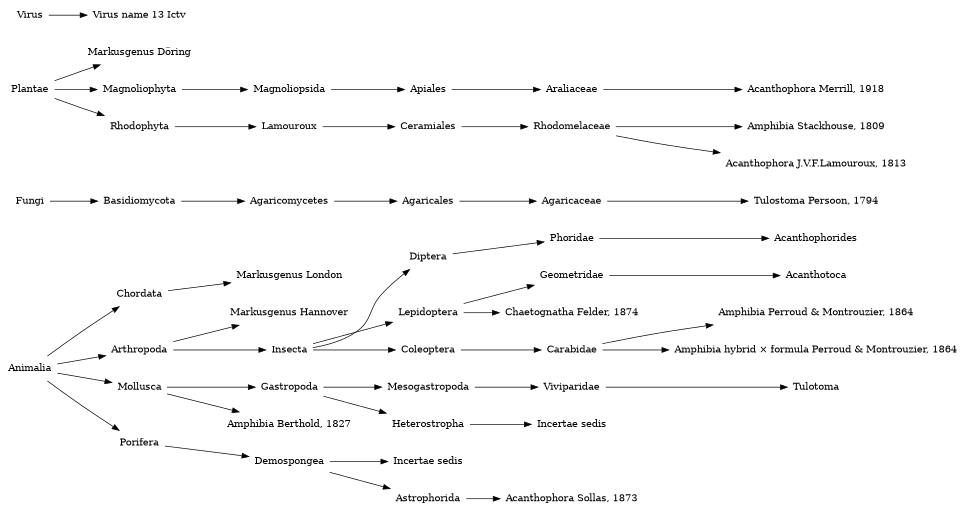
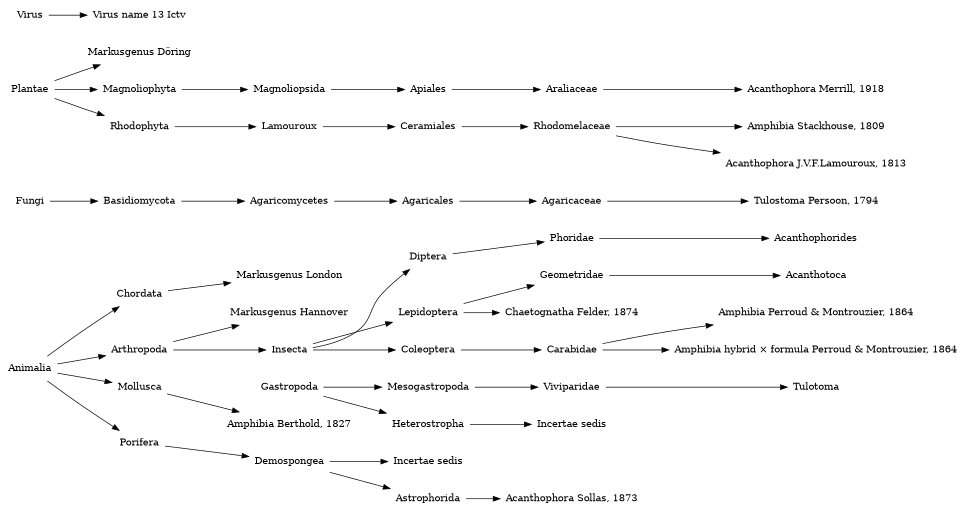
edge "Mollusca" -> "Gastropoda": removed
